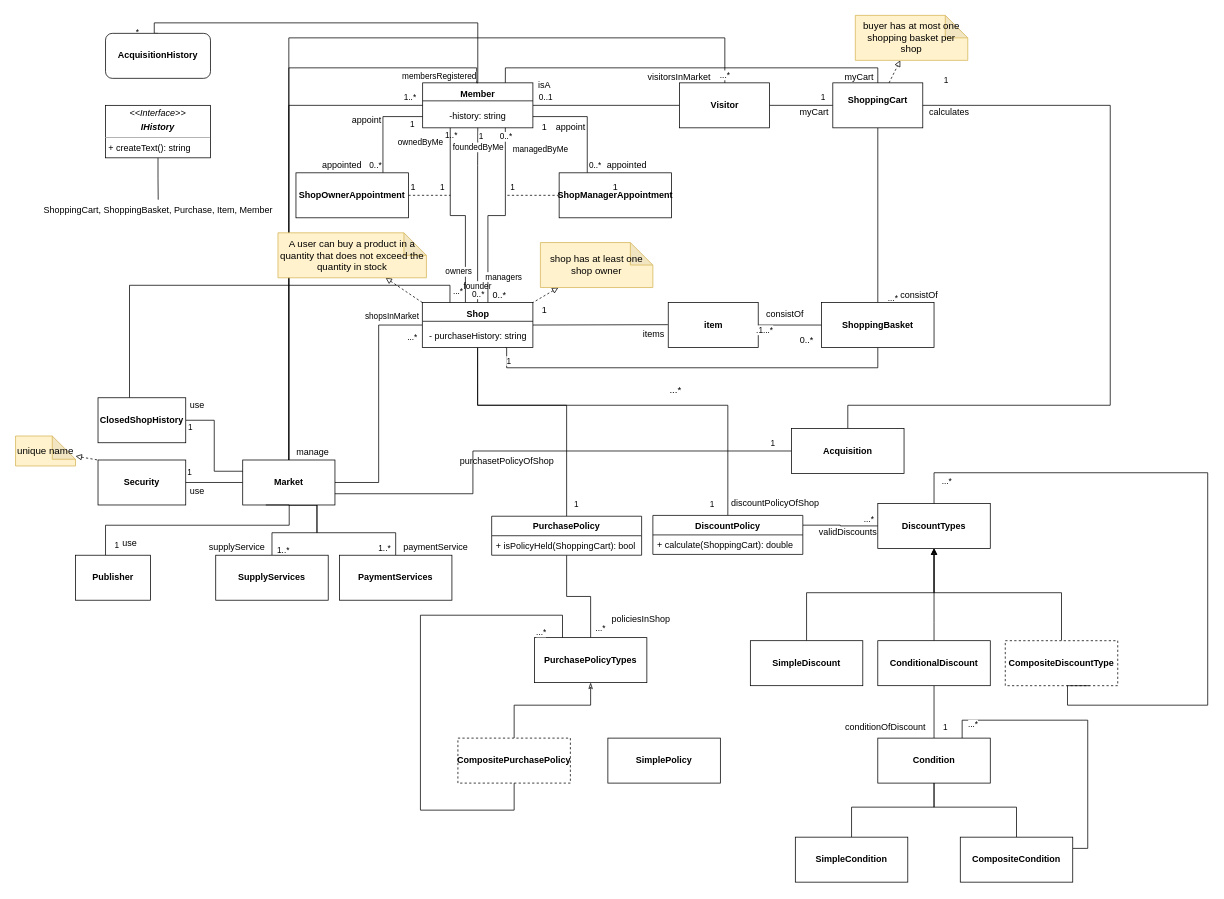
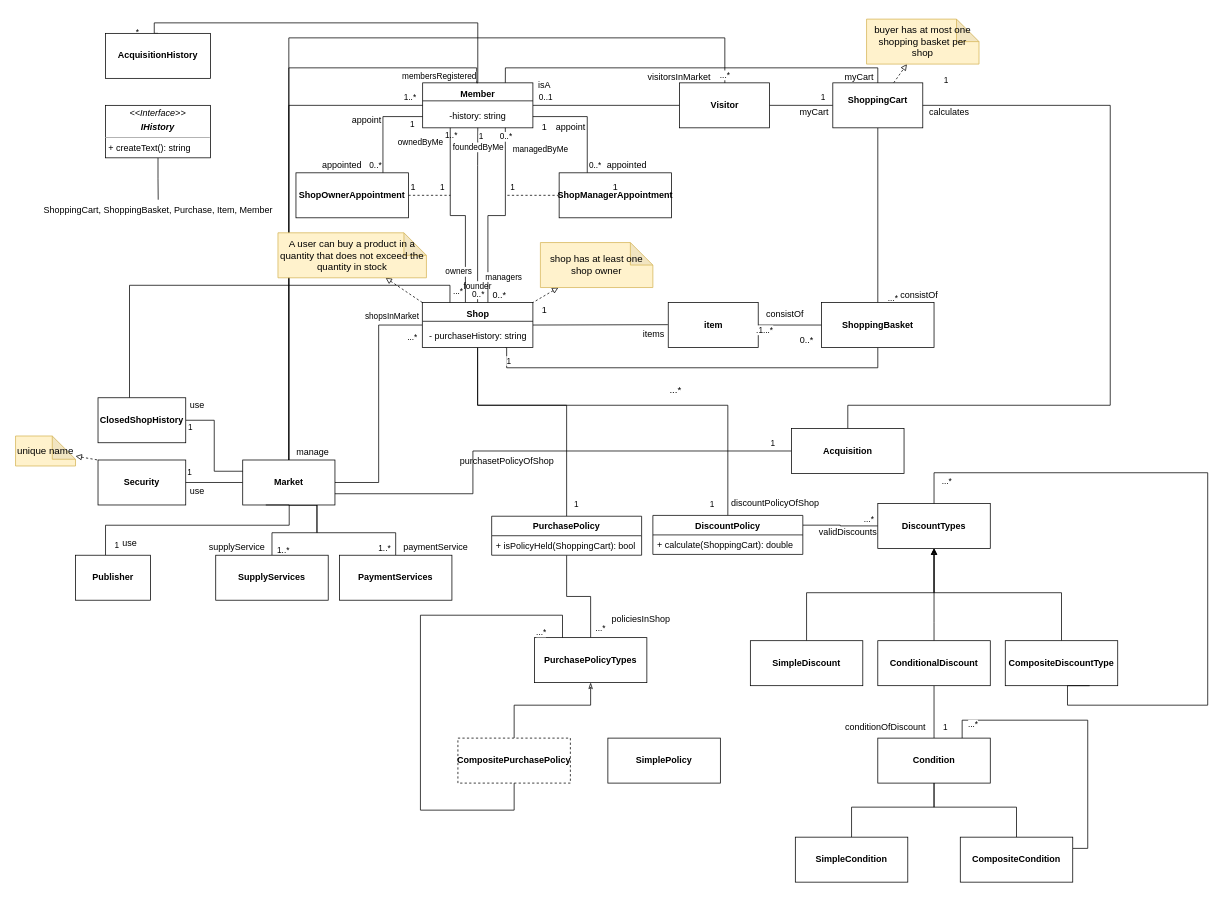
node "buyer has at most one shopping basket per shop": moved (912, 38) -> (923, 42)
node "AcquisitionHistory": shape rounded rectangle -> rectangle
node "CompositeDiscountType": style dashed -> solid
